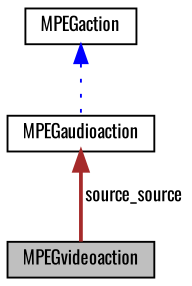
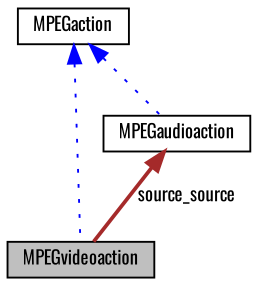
edge "MPEGvideoaction" -> "MPEGaction": added
